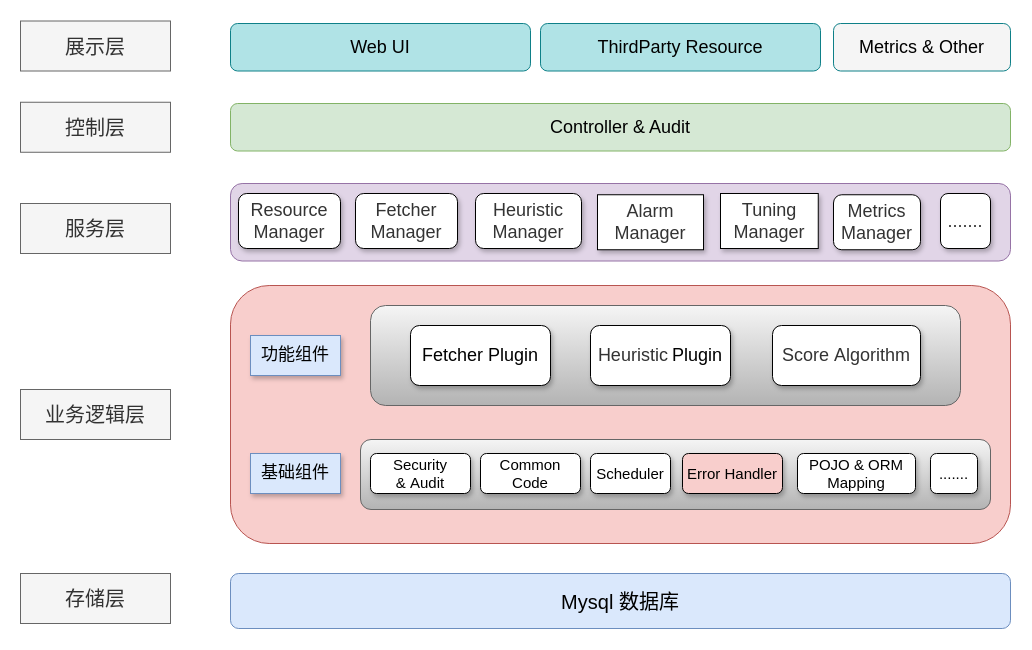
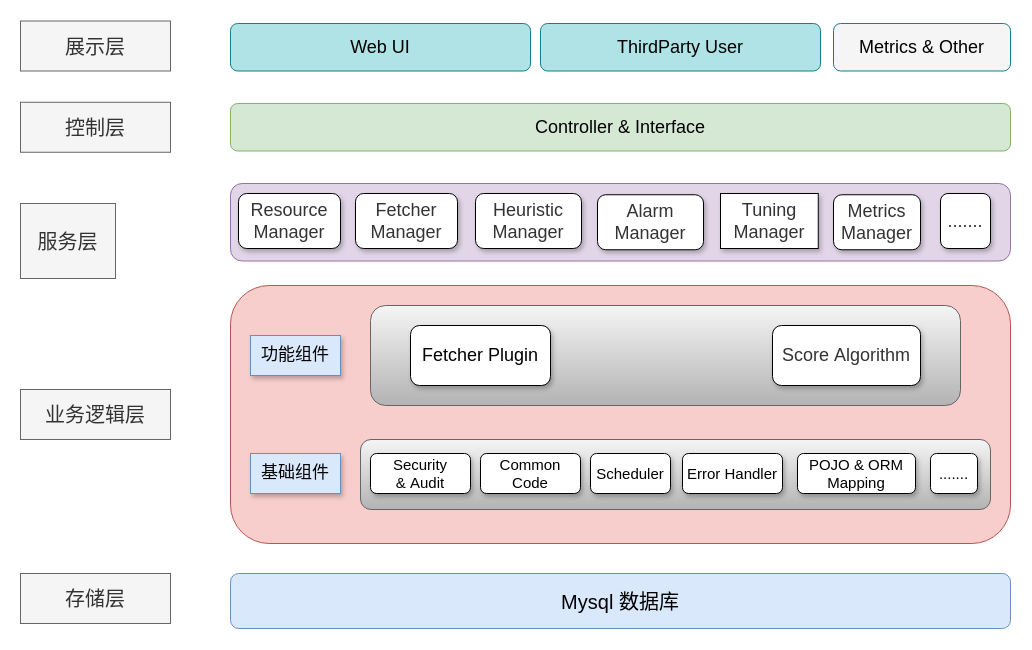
node "ThirdParty Resource": label "ThirdParty Resource" -> "ThirdParty User"
node "Controller & Audit": label "Controller & Audit" -> "Controller & Interface"
node "Alarm Manager": shape rectangle -> rounded rectangle
node "服务层": size 150x50 -> 95x75
node "Heuristic Plugin": removed
node "Error Handler": fillcolor #f8cecc -> #ffffff
